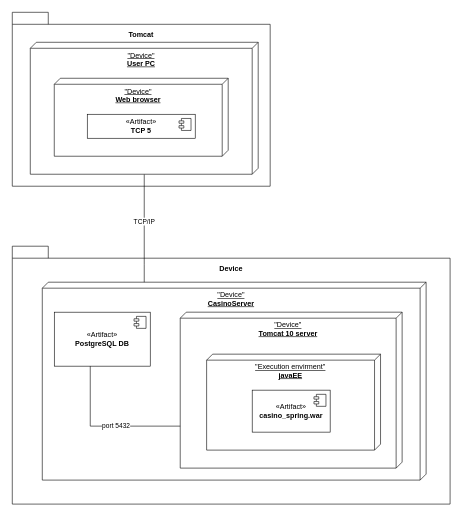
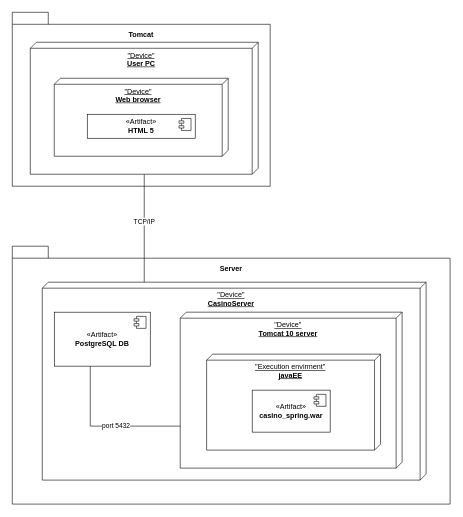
node "«Artifact» TCP 5": label "«Artifact» TCP 5" -> "«Artifact» HTML 5"
node "Device": label "Device" -> "Server"
